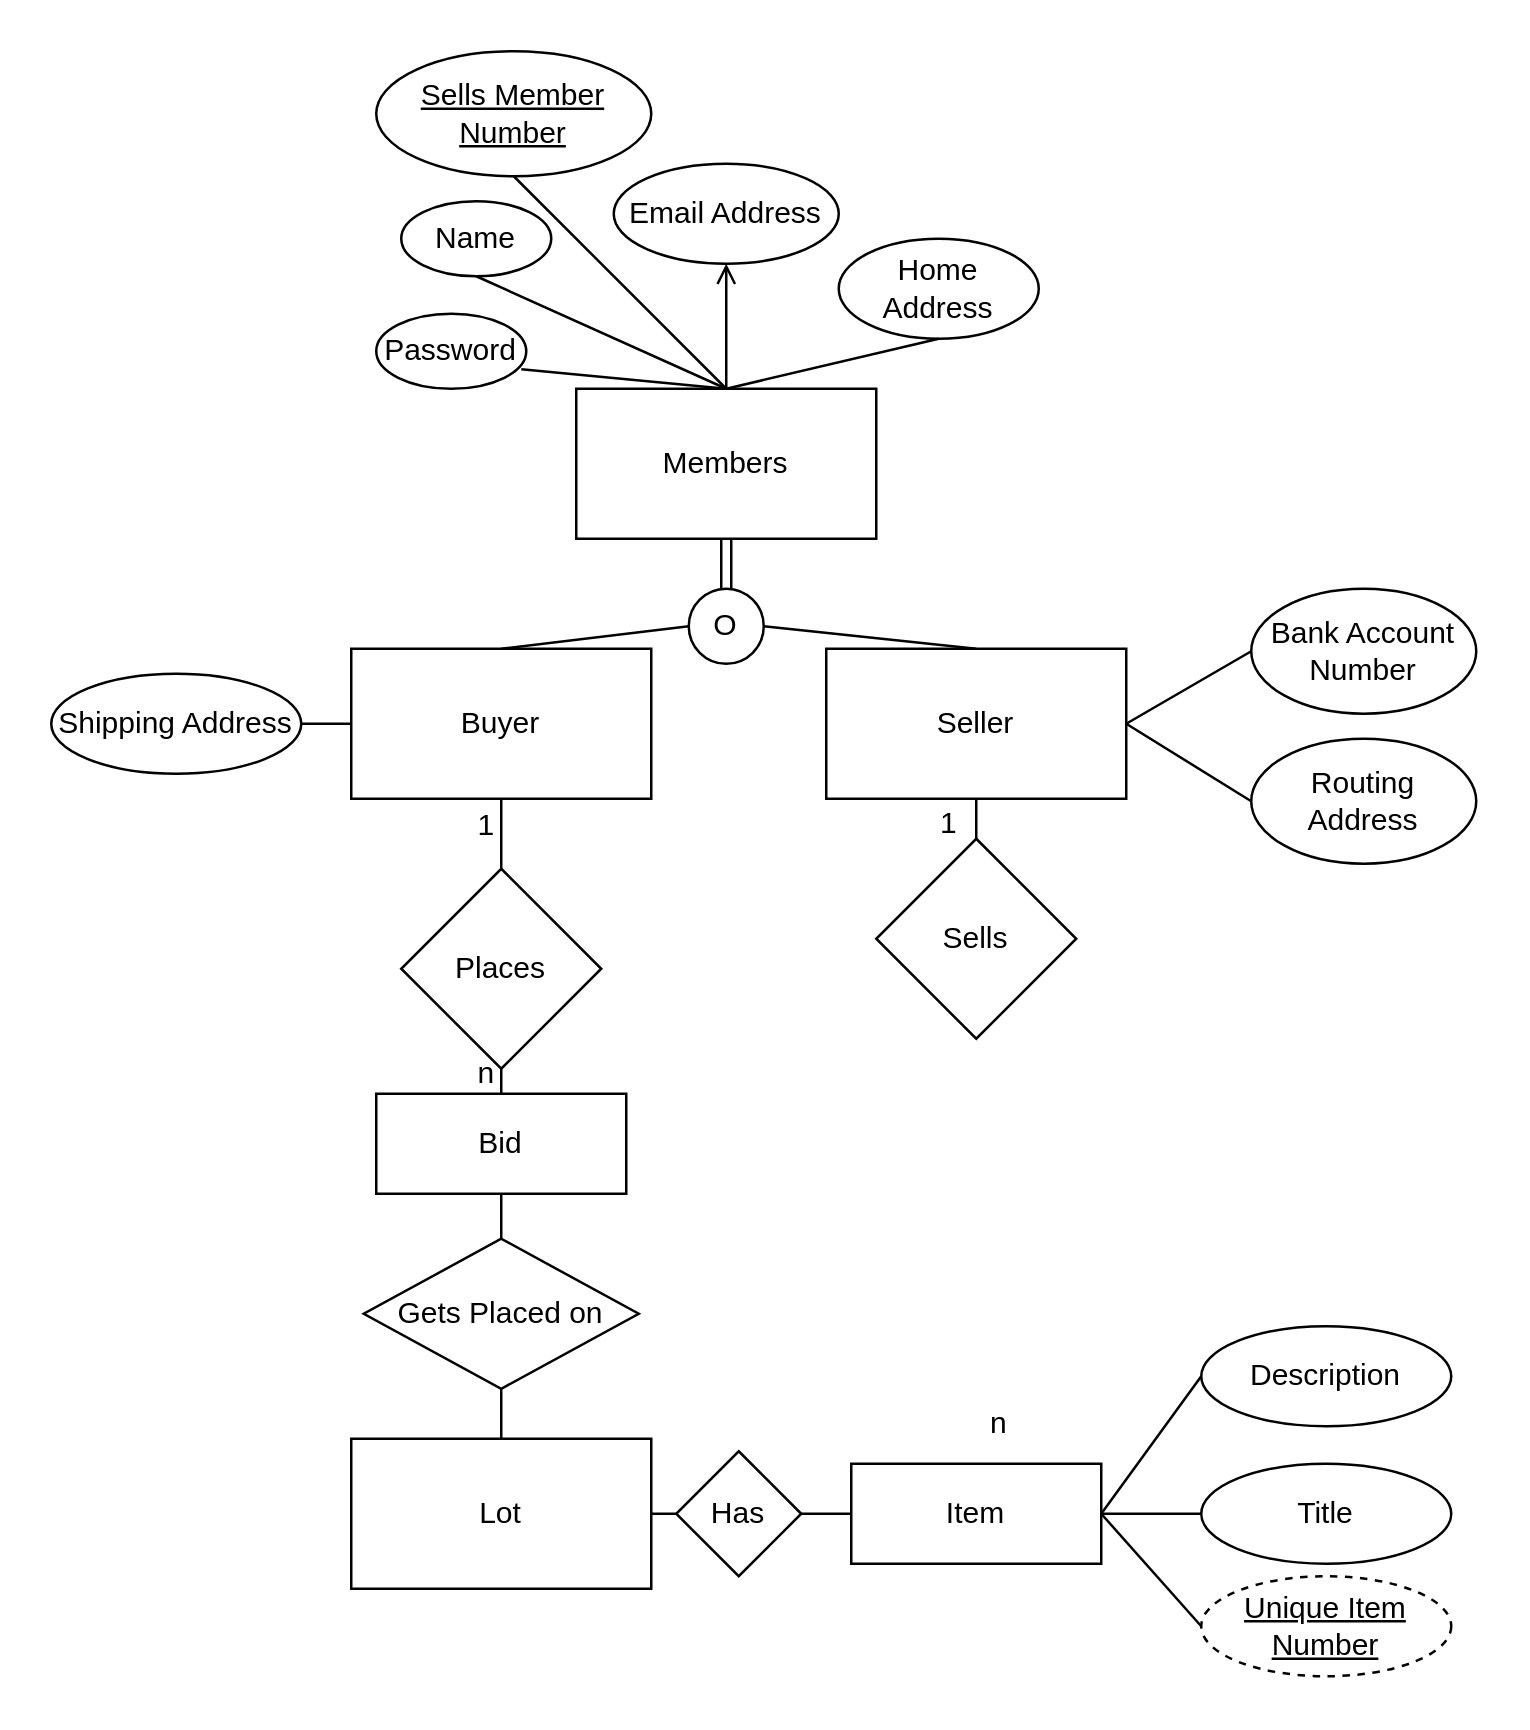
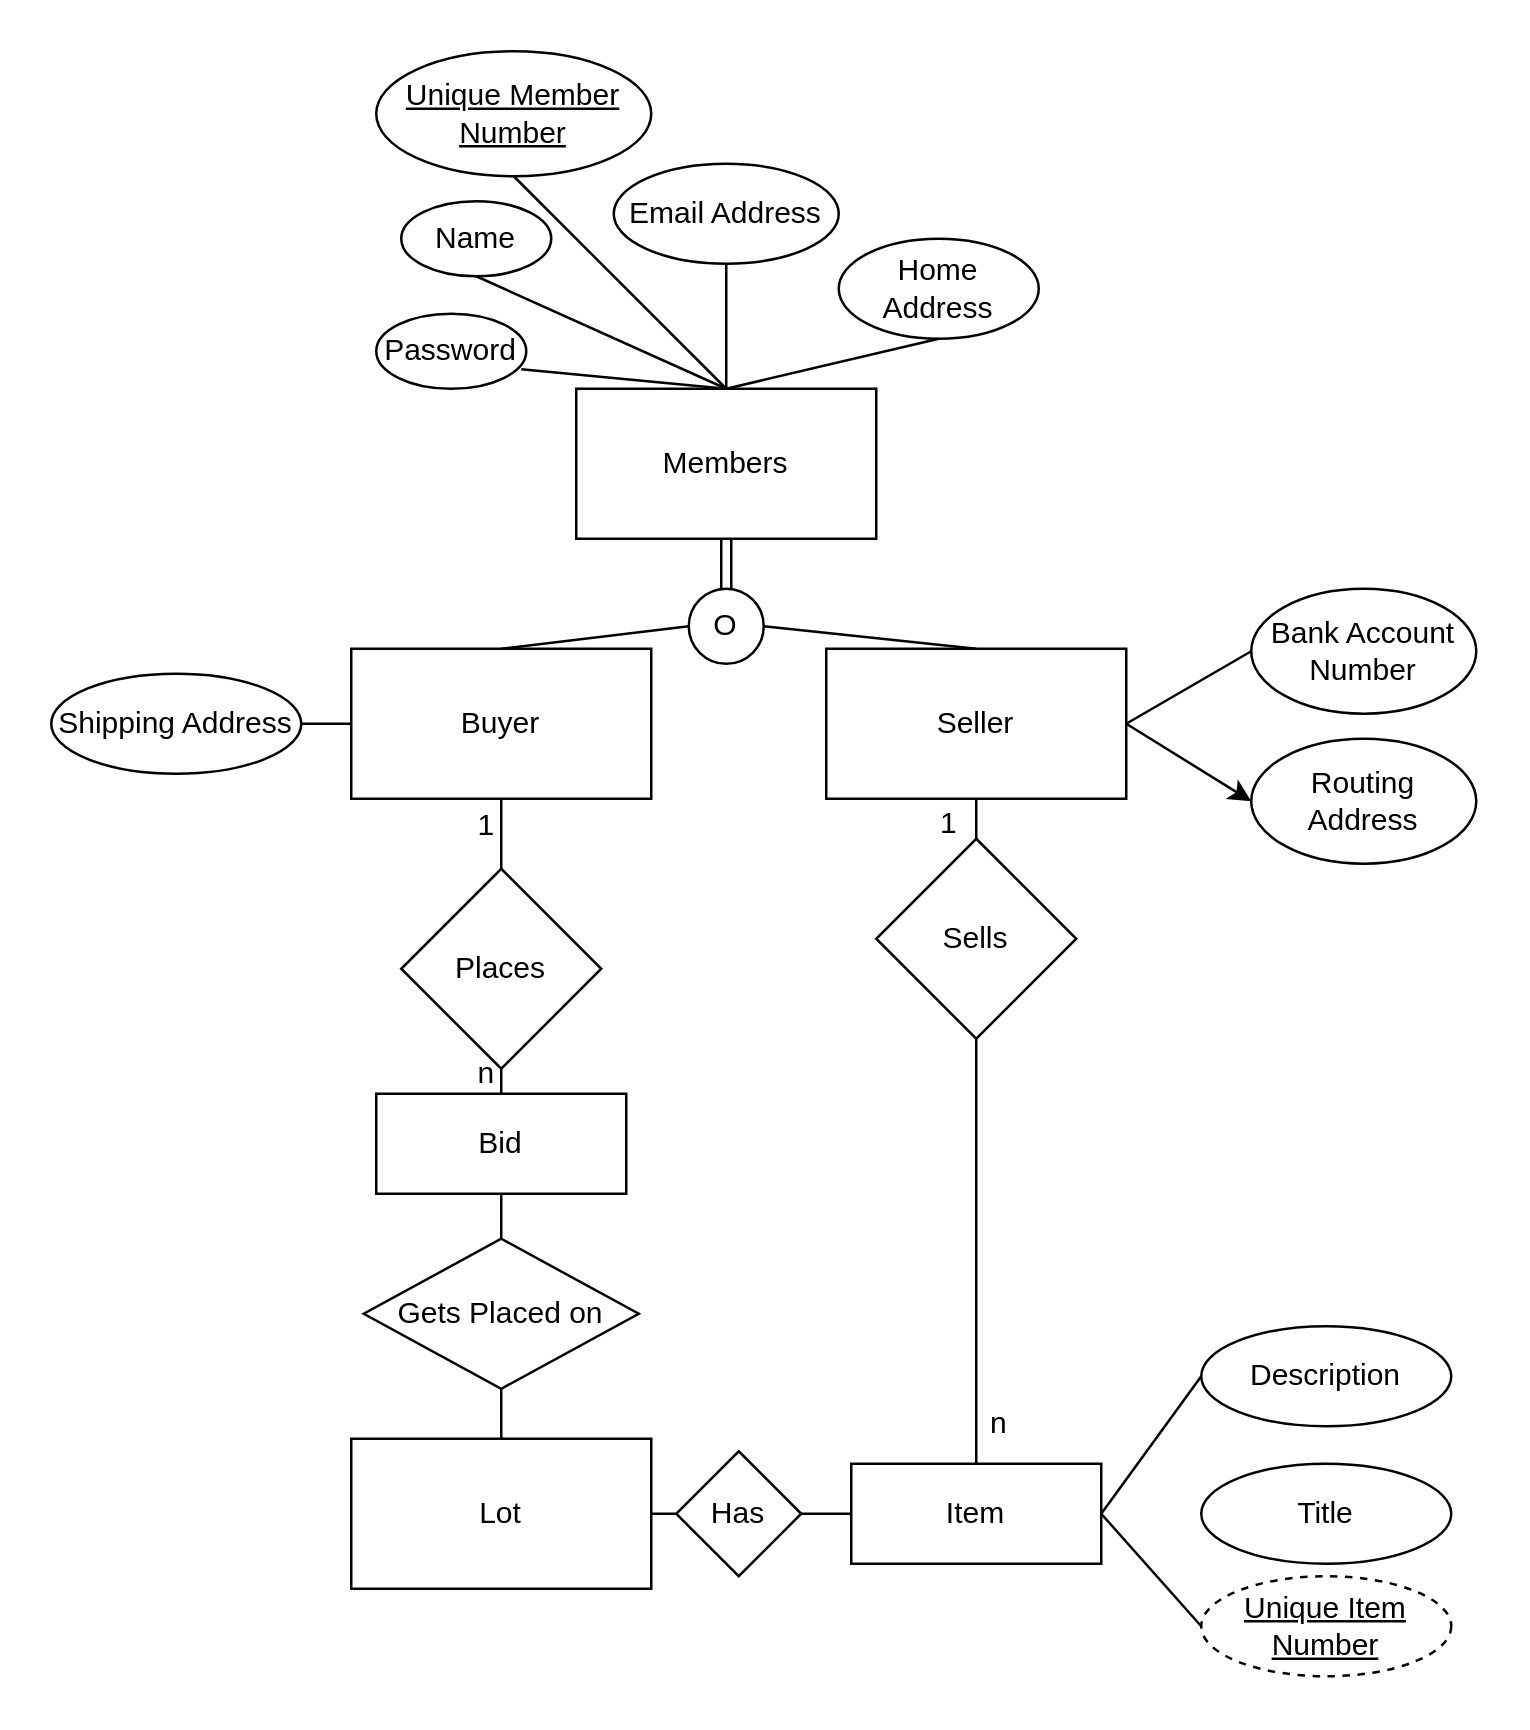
node "Sells Member Number": label "Sells Member Number" -> "Unique Member Number"
edge "Members" -> "Email Address": arrowhead open -> none
edge "Seller" -- "Routing Address": arrowhead none -> classic
edge "Sells" -- "Item": added
edge "Item" -- "Title": removed
